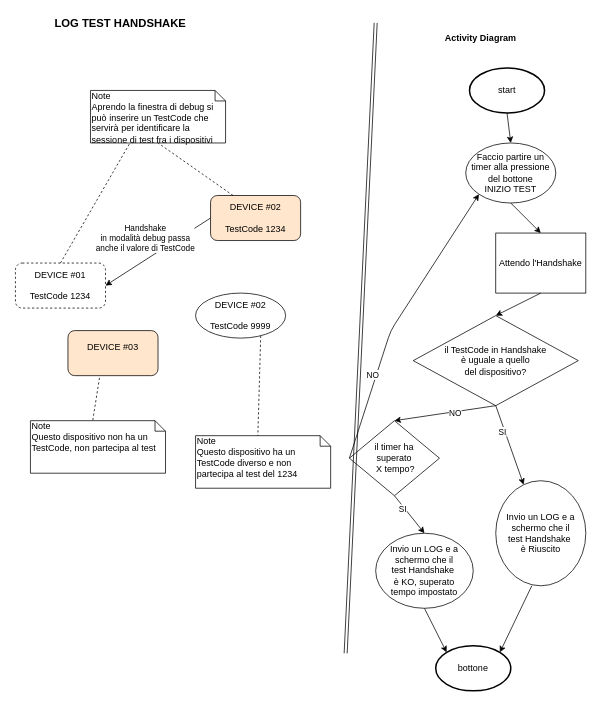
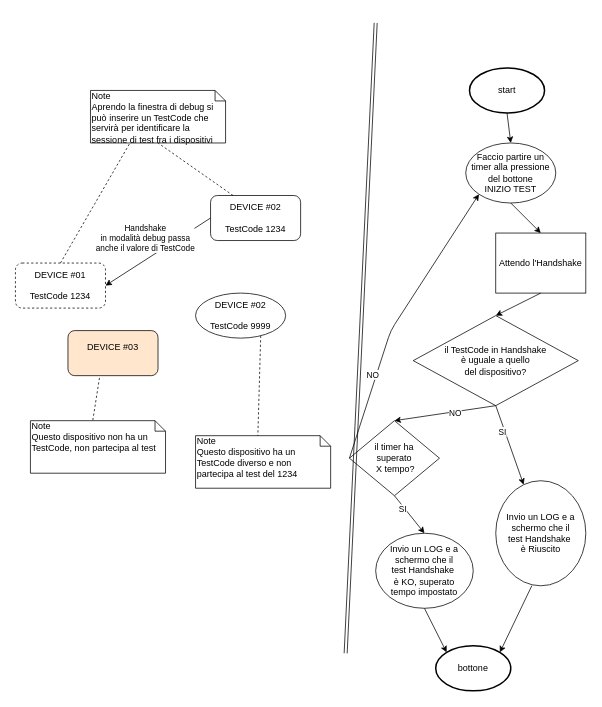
node "LOG TEST HANDSHAKE": removed
node "Activity Diagram": removed
node "DEVICE #02 TestCode 1234": fillcolor #ffe6cc -> #ffffff
